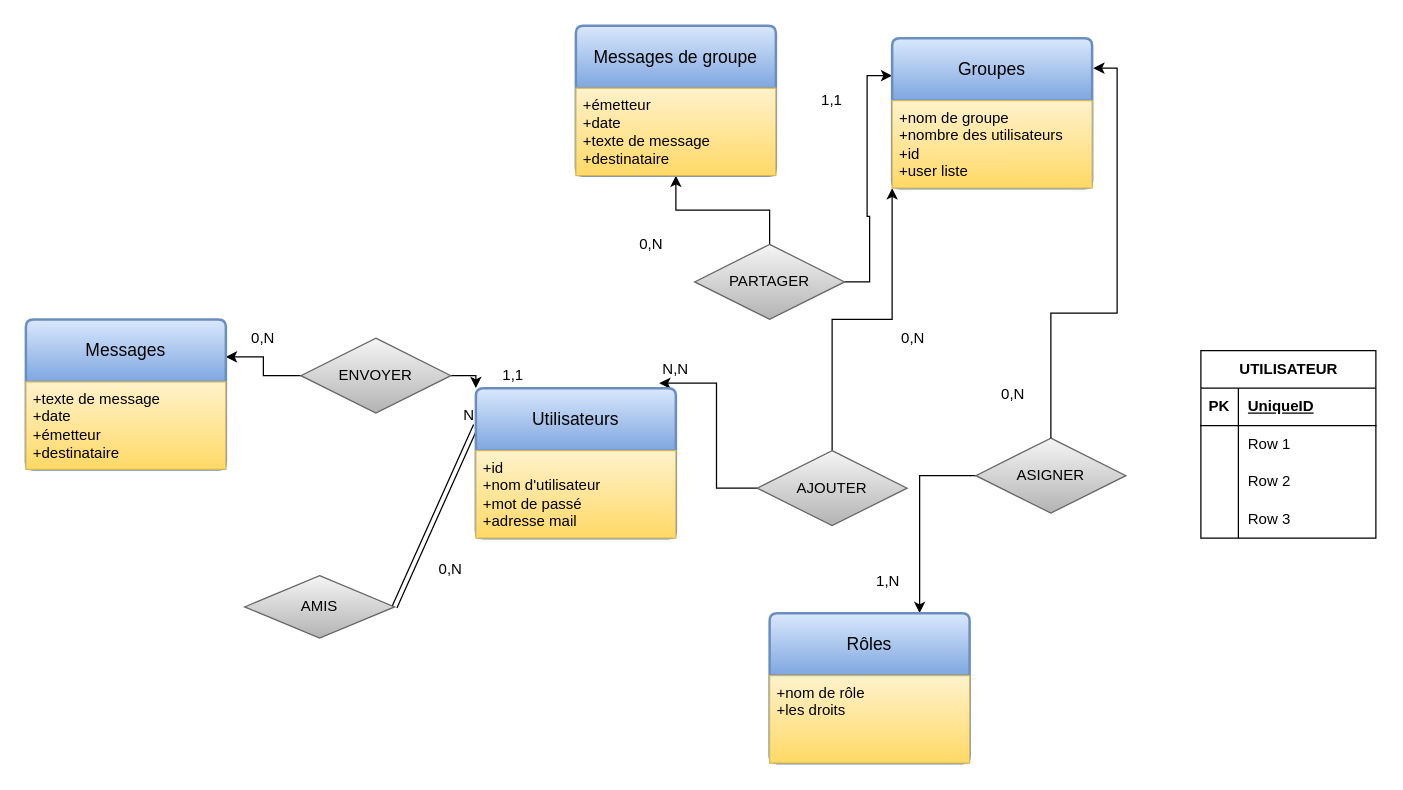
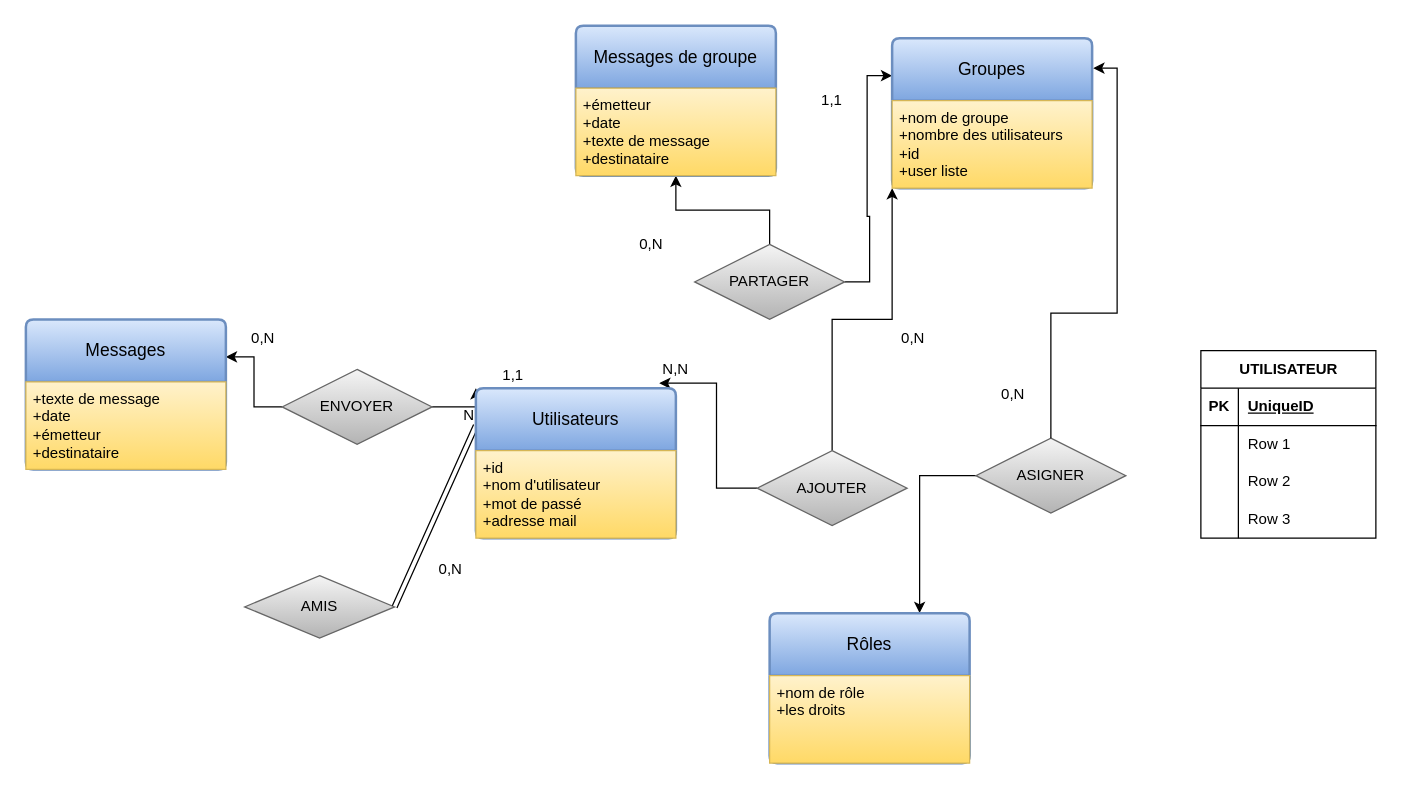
node "ENVOYER": moved (376, 376) -> (357, 407)
node "1,N": removed
